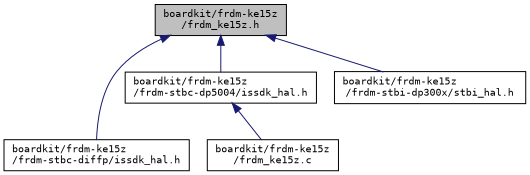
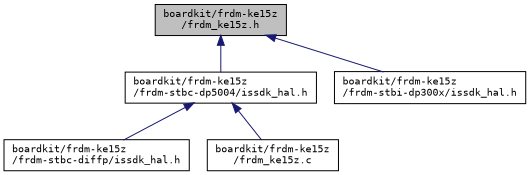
edge "boardkit/frdm-ke15z /frdm-stbc-diffp/issdk_hal.h" -> "boardkit/frdm-ke15z /frdm_ke15z.h": now "boardkit/frdm-ke15z /frdm-stbc-diffp/issdk_hal.h" -> "boardkit/frdm-ke15z /frdm-stbc-dp5004/issdk_hal.h"
node "boardkit/frdm-ke15z /frdm-stbi-dp300x/stbi_hal.h": label "boardkit/frdm-ke15z /frdm-stbi-dp300x/stbi_hal.h" -> "boardkit/frdm-ke15z /frdm-stbi-dp300x/issdk_hal.h"
